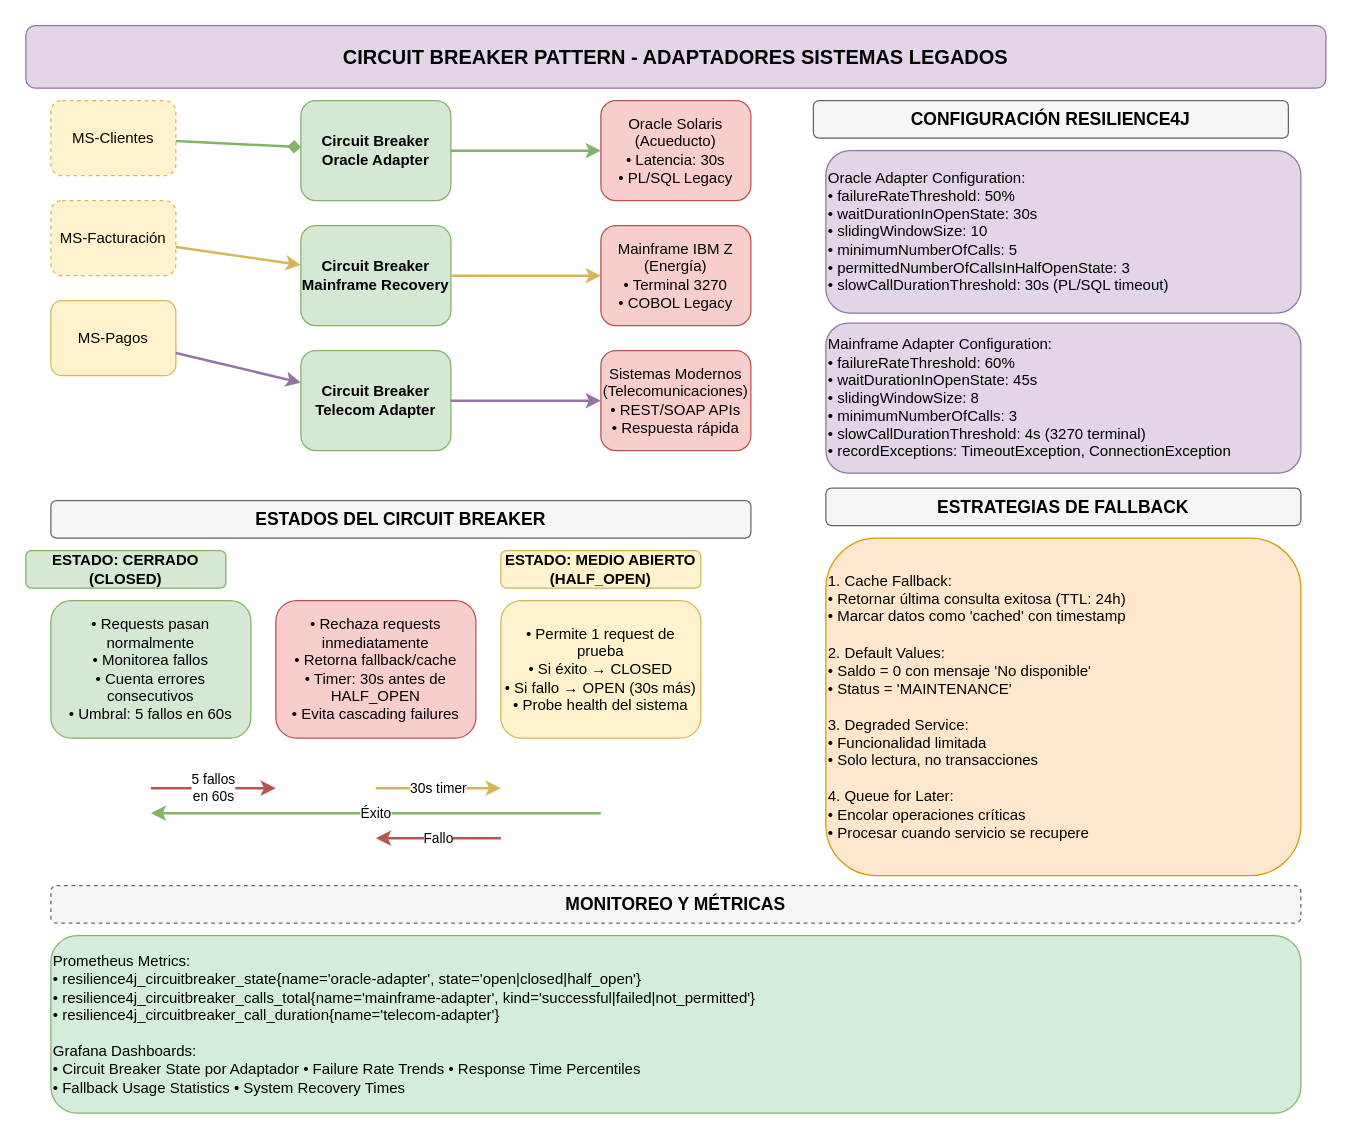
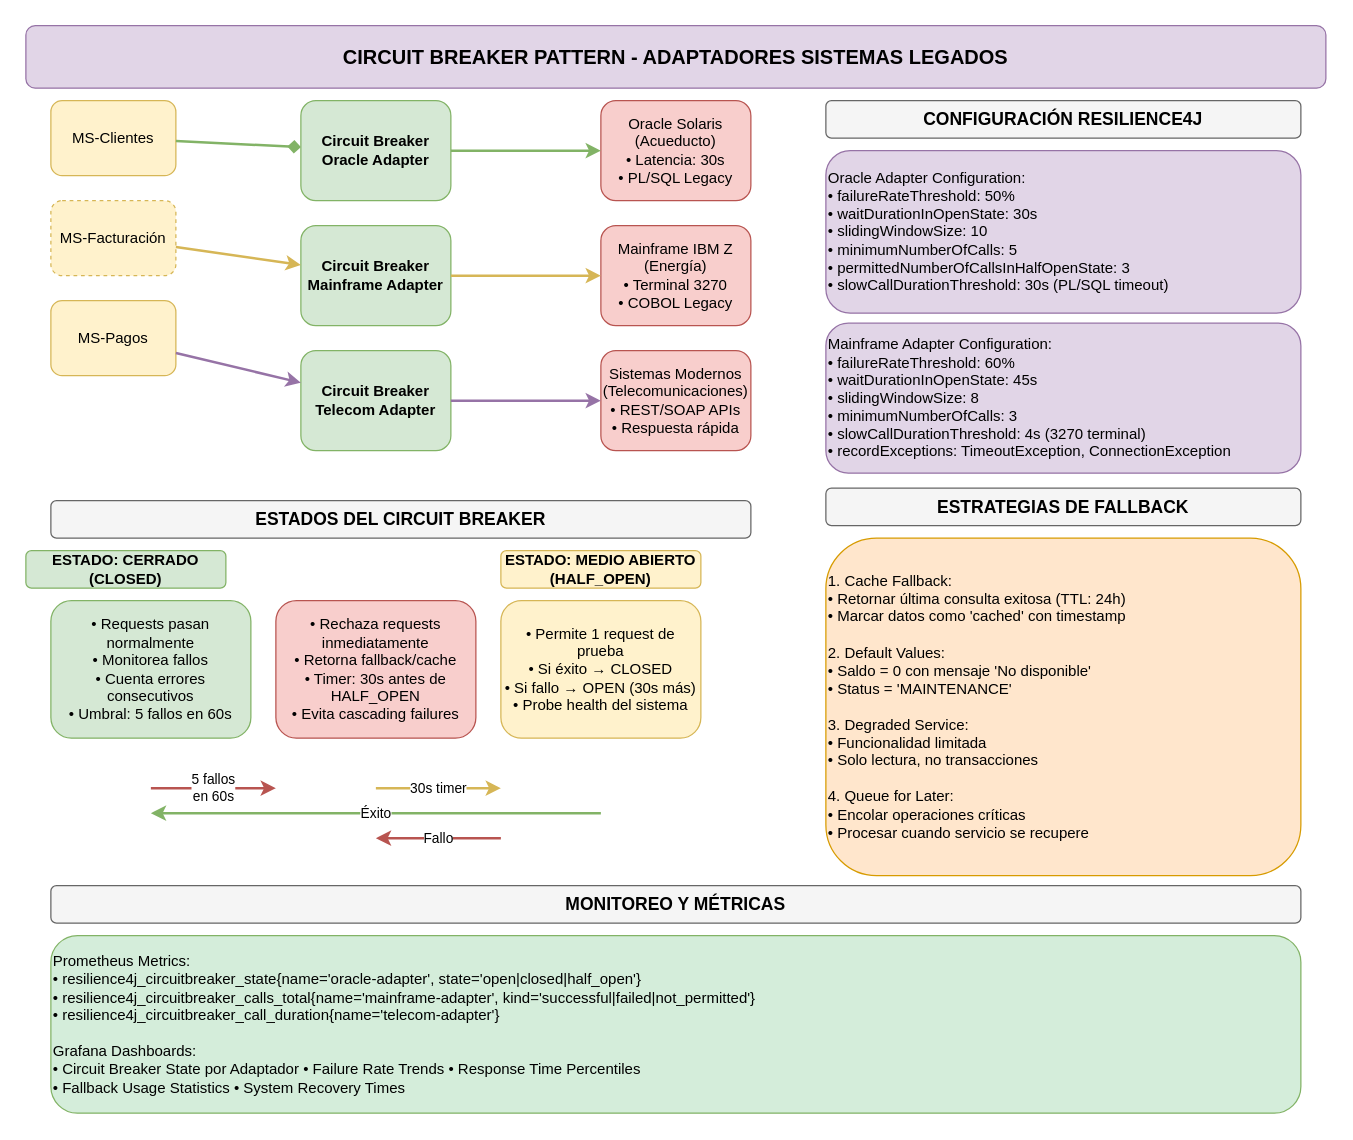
node "CONFIGURACIÓN RESILIENCE4J": moved (1051, 119) -> (1063, 119)
node "MS-Clientes": style dashed -> solid
node "Circuit Breaker Mainframe Recovery": label "Circuit Breaker Mainframe Recovery" -> "Circuit Breaker Mainframe Adapter"
node "MONITOREO Y MÉTRICAS": style dashed -> solid
